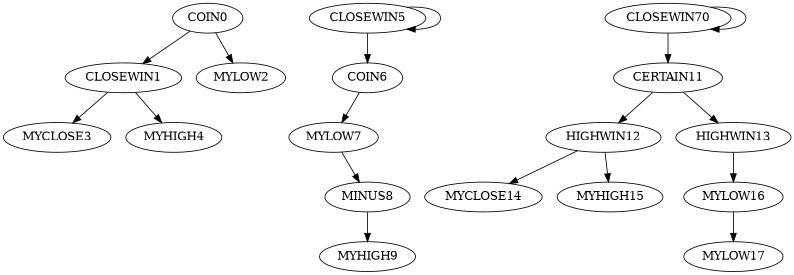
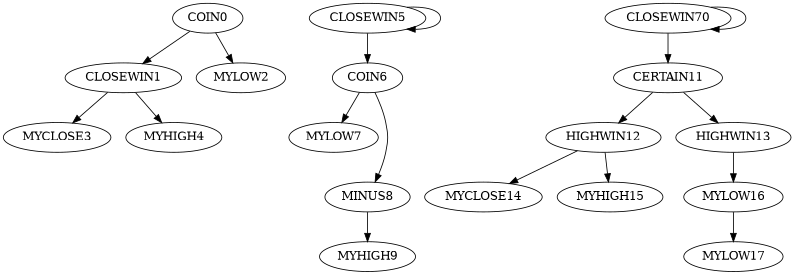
edge "MYLOW7" -> "MINUS8": now "COIN6" -> "MINUS8"
